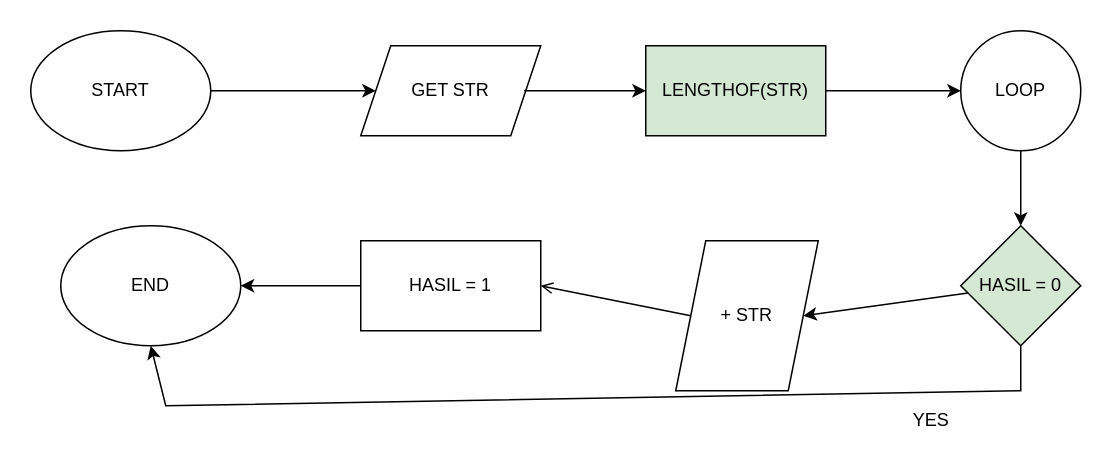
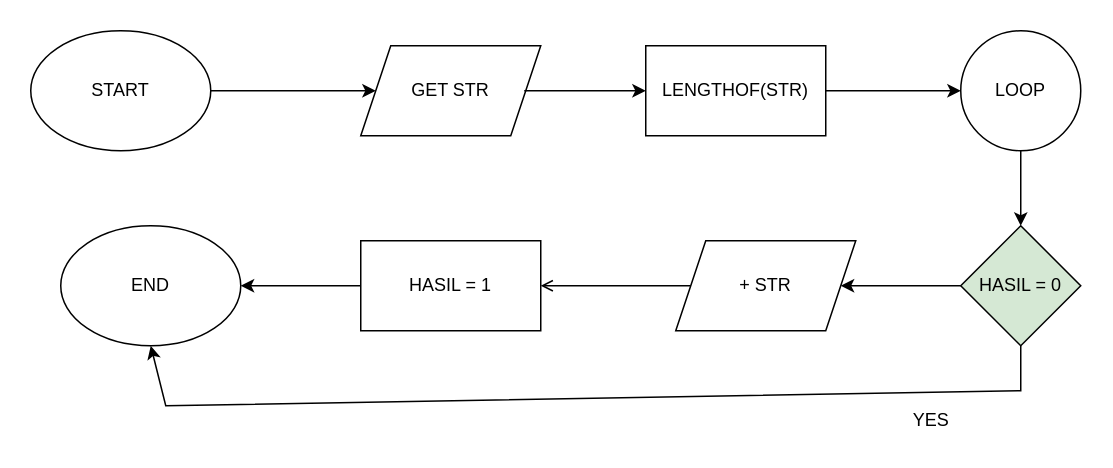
node "LENGTHOF(STR)": fillcolor #d5e8d4 -> #ffffff
node "+ STR": size 143x150 -> 180x90
